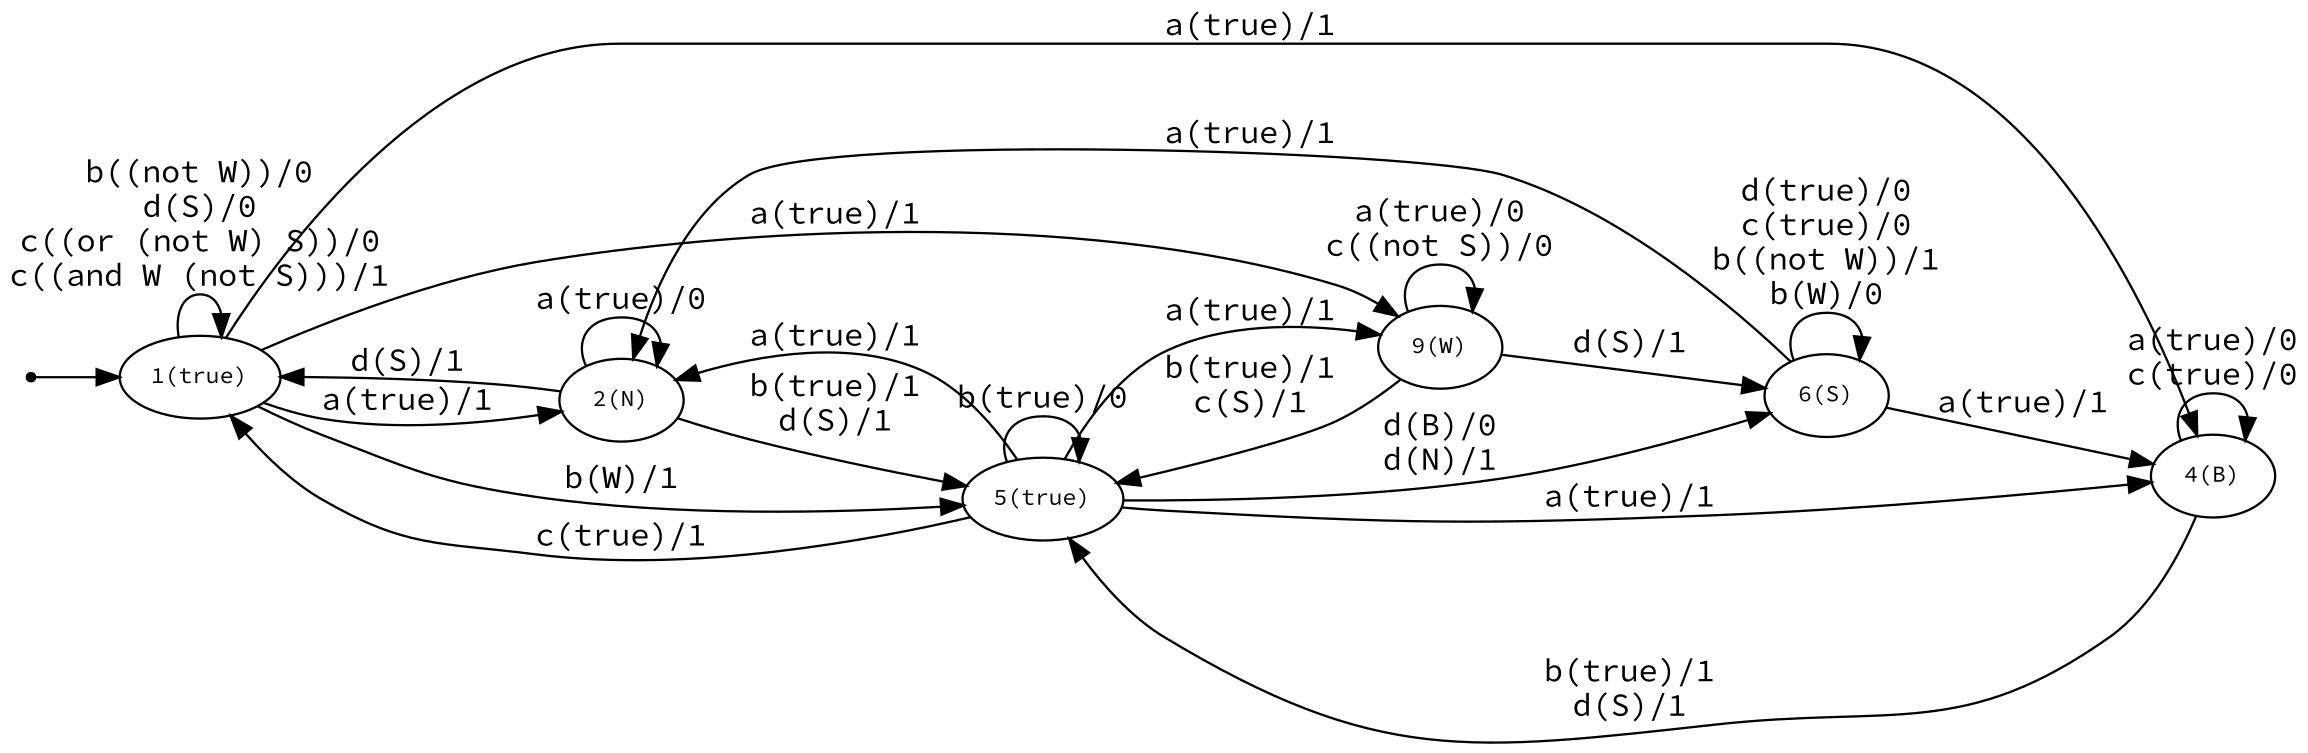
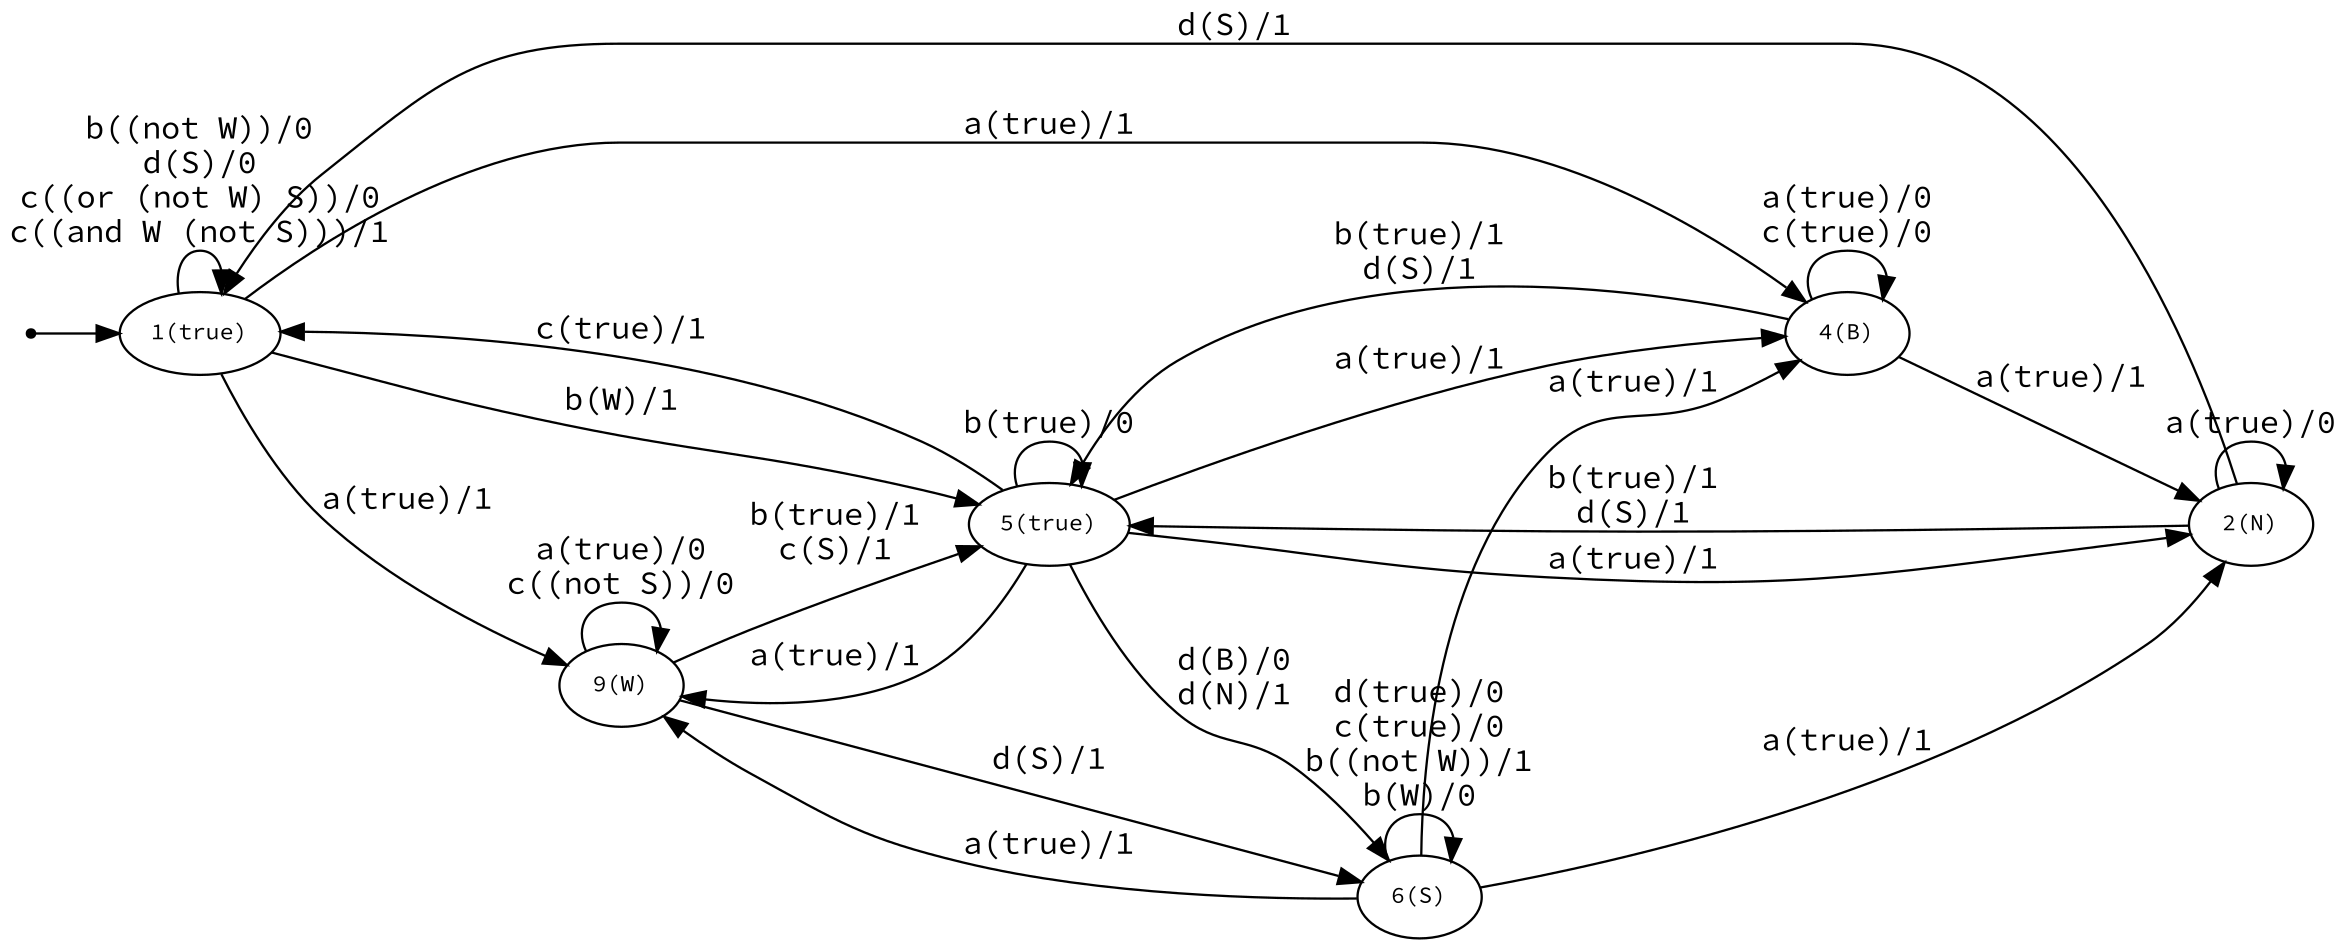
edge "1(true)" -> "2(N)": now "4(B)" -> "2(N)"
edge "6(S)" -> "9(W)": added, label "a(true)/1"
